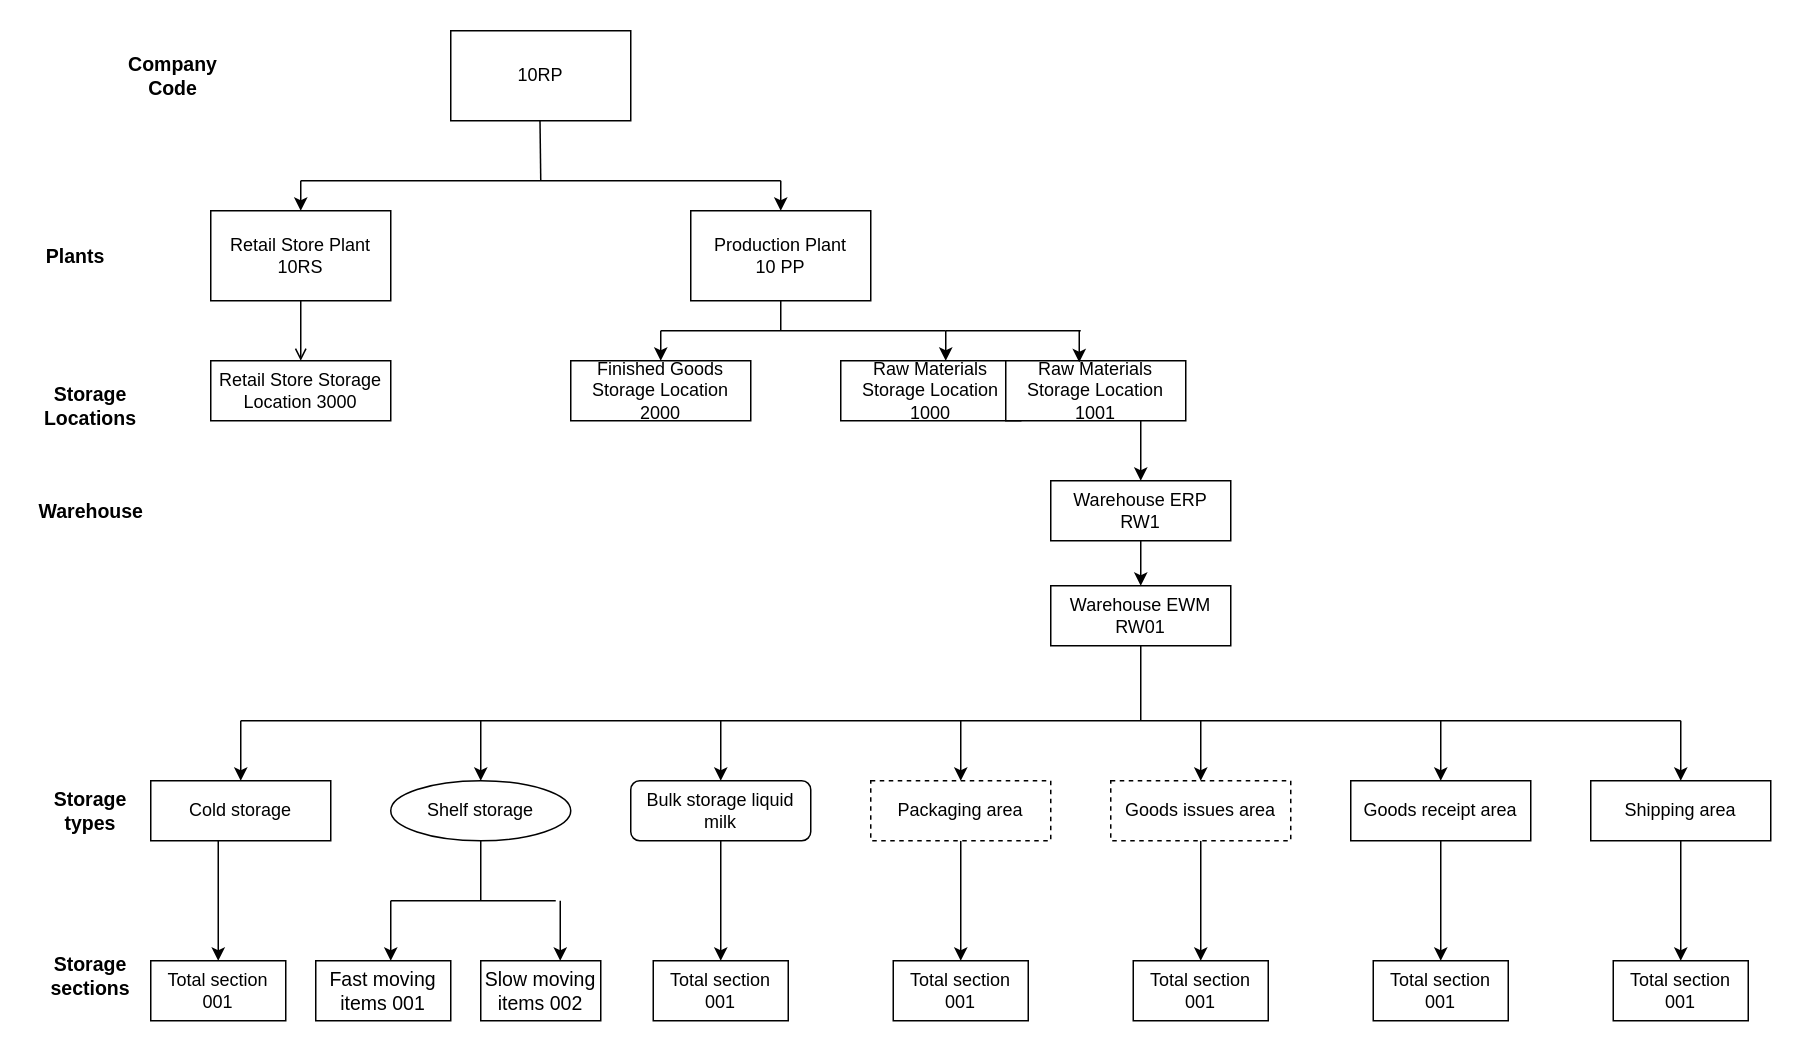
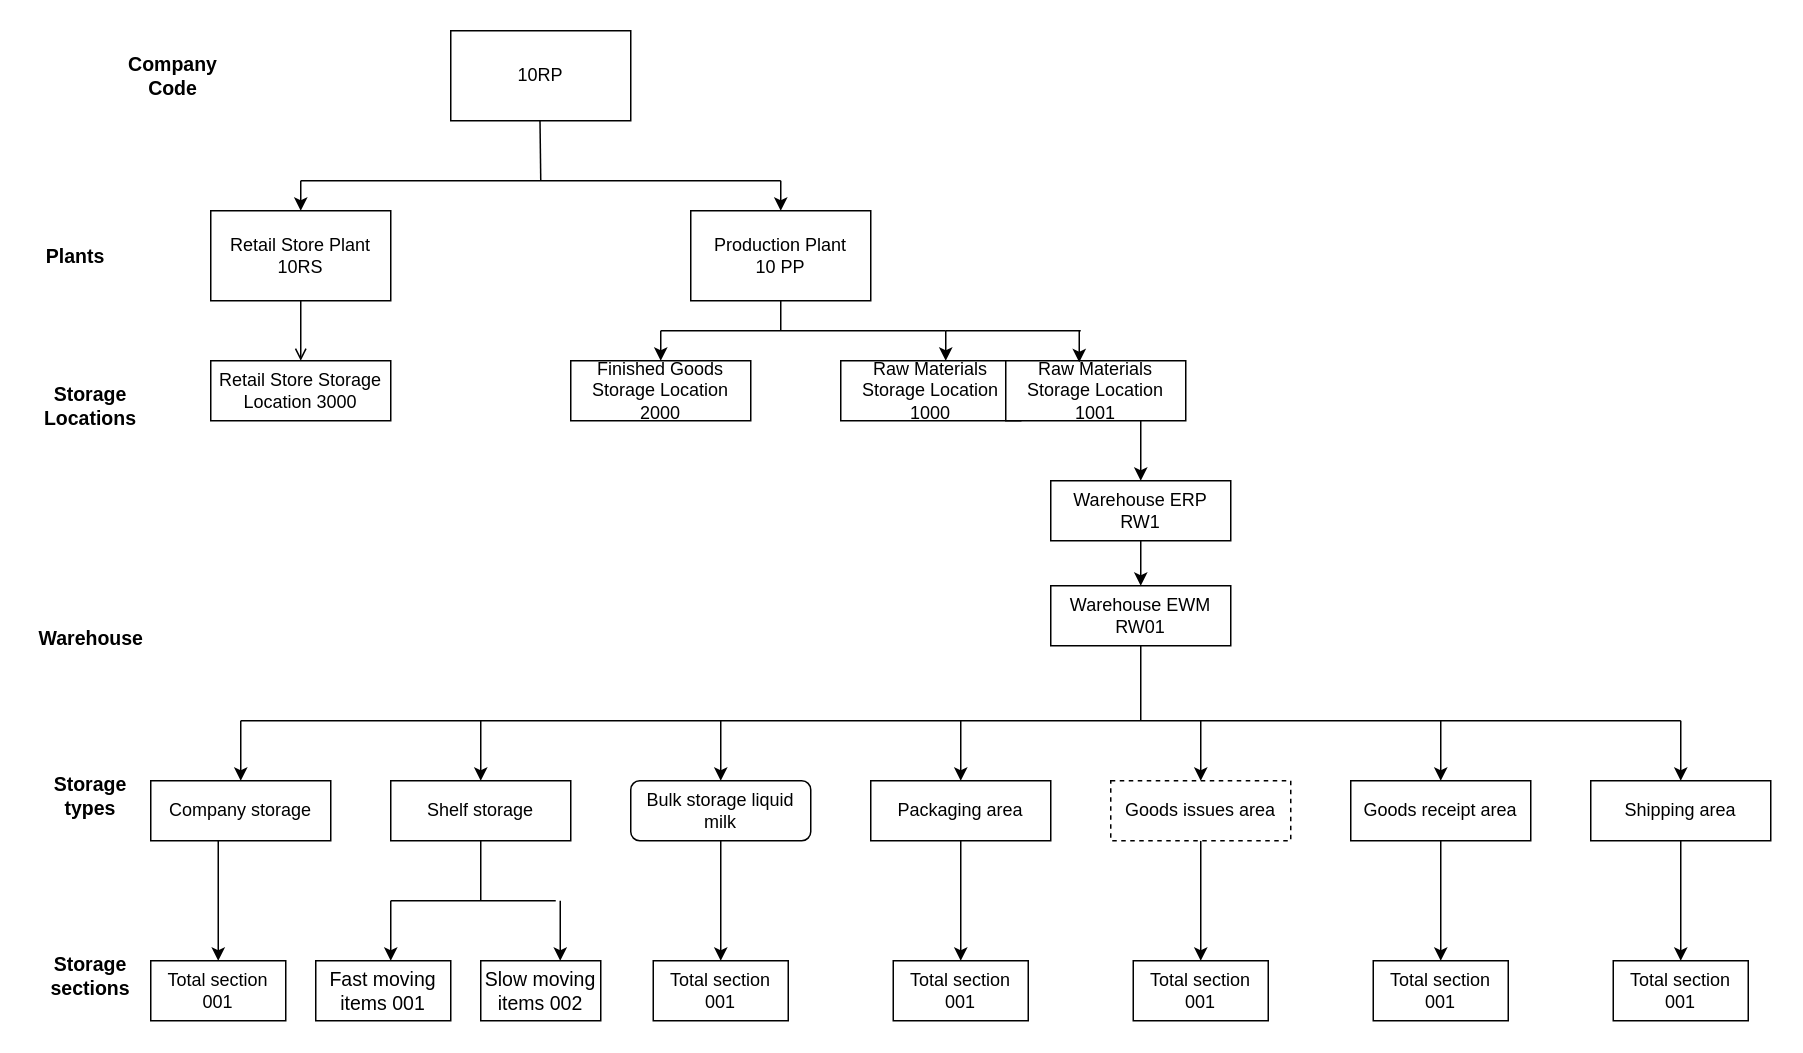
node "Warehouse": moved (91, 511) -> (91, 638)
node "Storage types": moved (91, 811) -> (91, 796)
node "Cold storage": label "Cold storage" -> "Company storage"
node "Shelf storage": shape ellipse -> rectangle
node "Packaging area": style dashed -> solid
